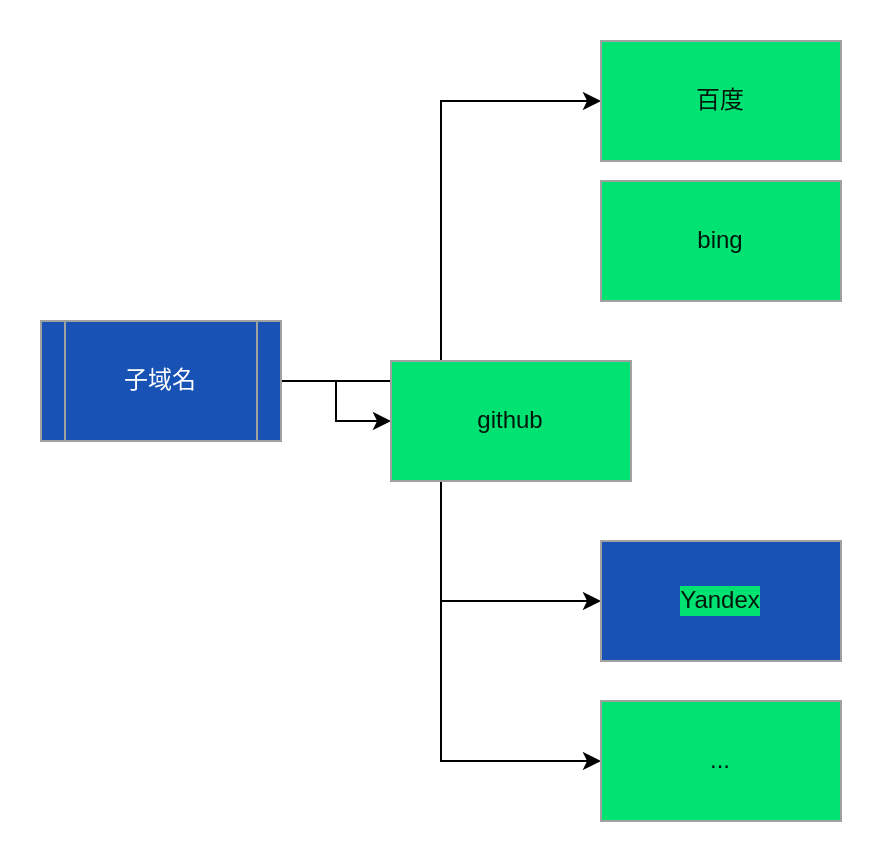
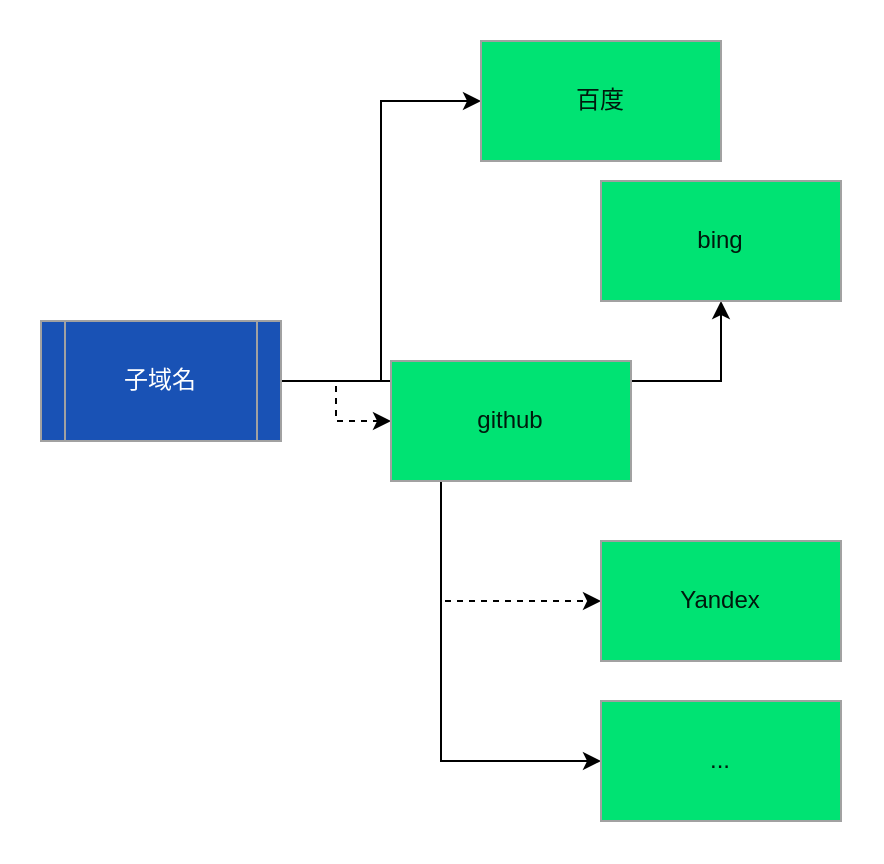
node "百度": moved (721, 101) -> (601, 101)
edge "子域名" -> "bing": added
edge "子域名" -> "github": style solid -> dashed
edge "子域名" -> "Yandex": style solid -> dashed
node "Yandex": fillcolor #1952b5 -> #00e373
